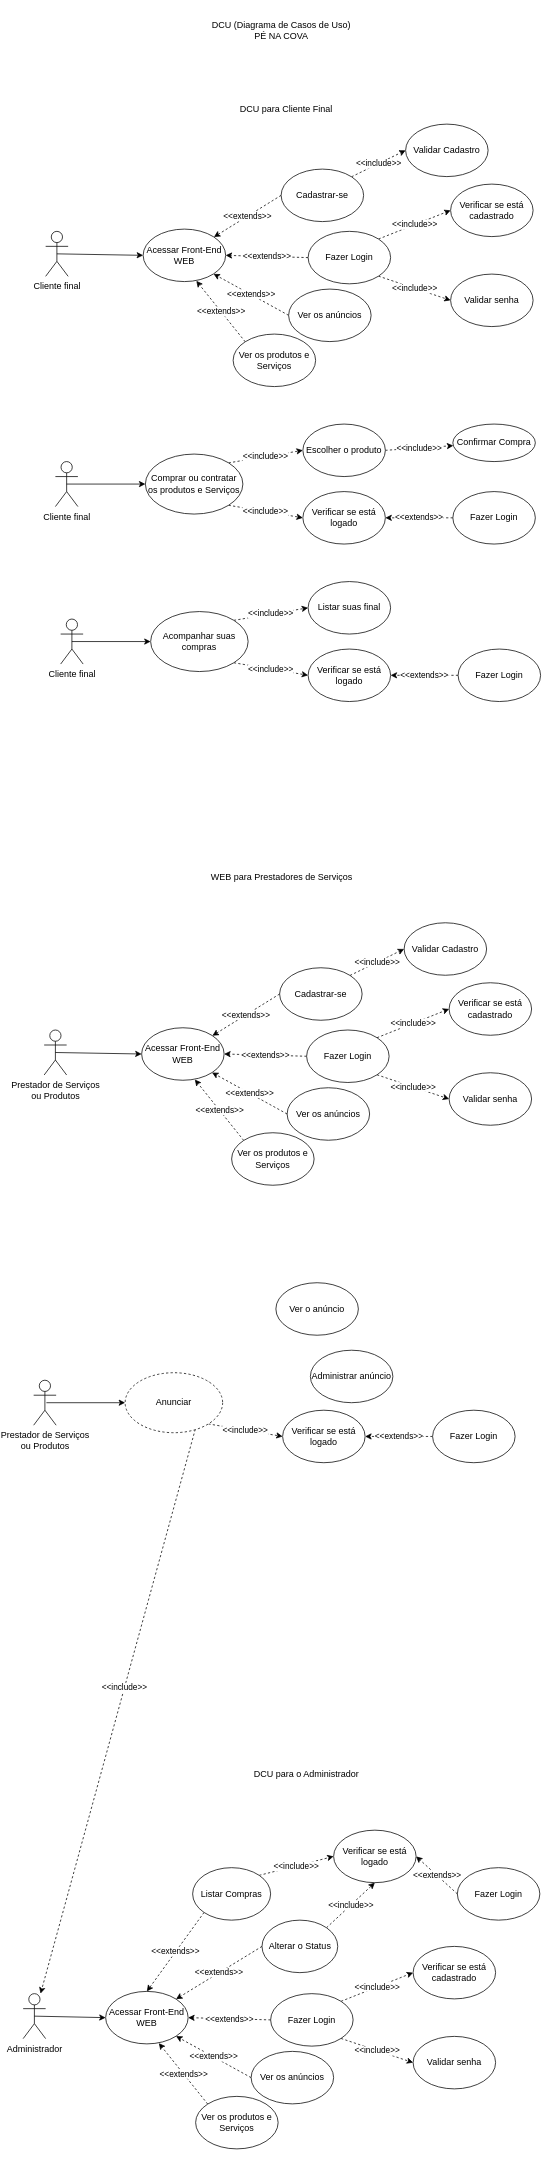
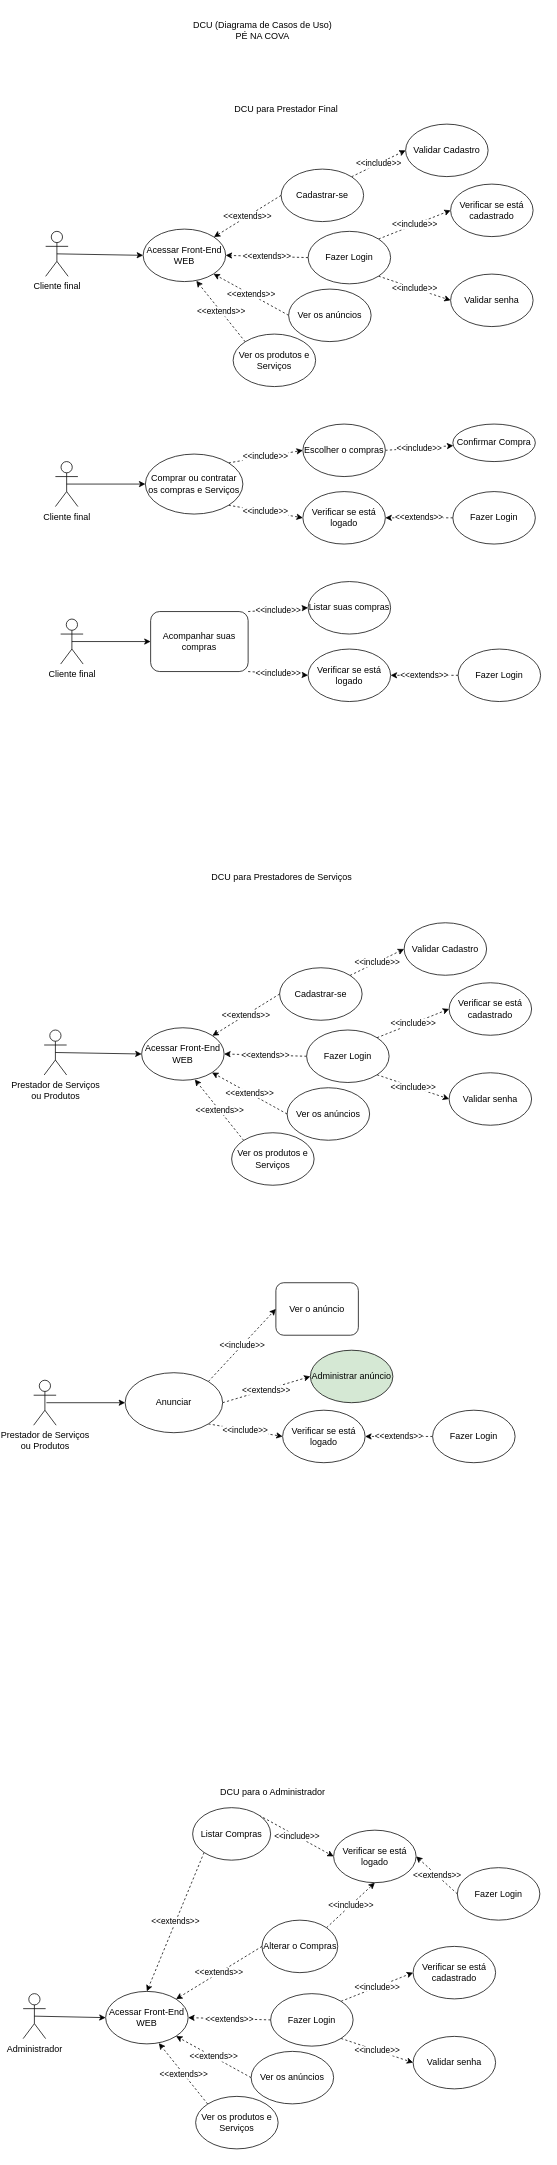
node "DCU (Diagrama de Casos de Uso) PÉ NA COVA": moved (281, 30) -> (263, 30)
node "DCU para Cliente Final": label "DCU para Cliente Final" -> "DCU para Prestador Final"
node "Escolher o produto": label "Escolher o produto" -> "Escolher o compras"
node "Comprar ou contratar os produtos e Serviços": label "Comprar ou contratar os produtos e Serviços" -> "Comprar ou contratar os compras e Serviços"
node "Listar suas final": label "Listar suas final" -> "Listar suas compras"
node "Acompanhar suas compras": shape ellipse -> rounded rectangle
node "WEB para Prestadores de Serviços": label "WEB para Prestadores de Serviços" -> "DCU para Prestadores de Serviços"
node "Ver o anúncio": shape ellipse -> rounded rectangle
node "Administrar anúncio": fillcolor #ffffff -> #d5e8d4
edge "Anunciar" -> "Administrar anúncio": added, label "<<extends>>"
node "Anunciar": style dashed -> solid
edge "Anunciar" -> "Administrador": now "Anunciar" -> "Ver o anúncio"
node "DCU para o Administrador": moved (306, 1774) -> (273, 1793)
node "Listar Compras": moved (231, 1894) -> (231, 1834)
node "Alterar o Status": label "Alterar o Status" -> "Alterar o Compras"
